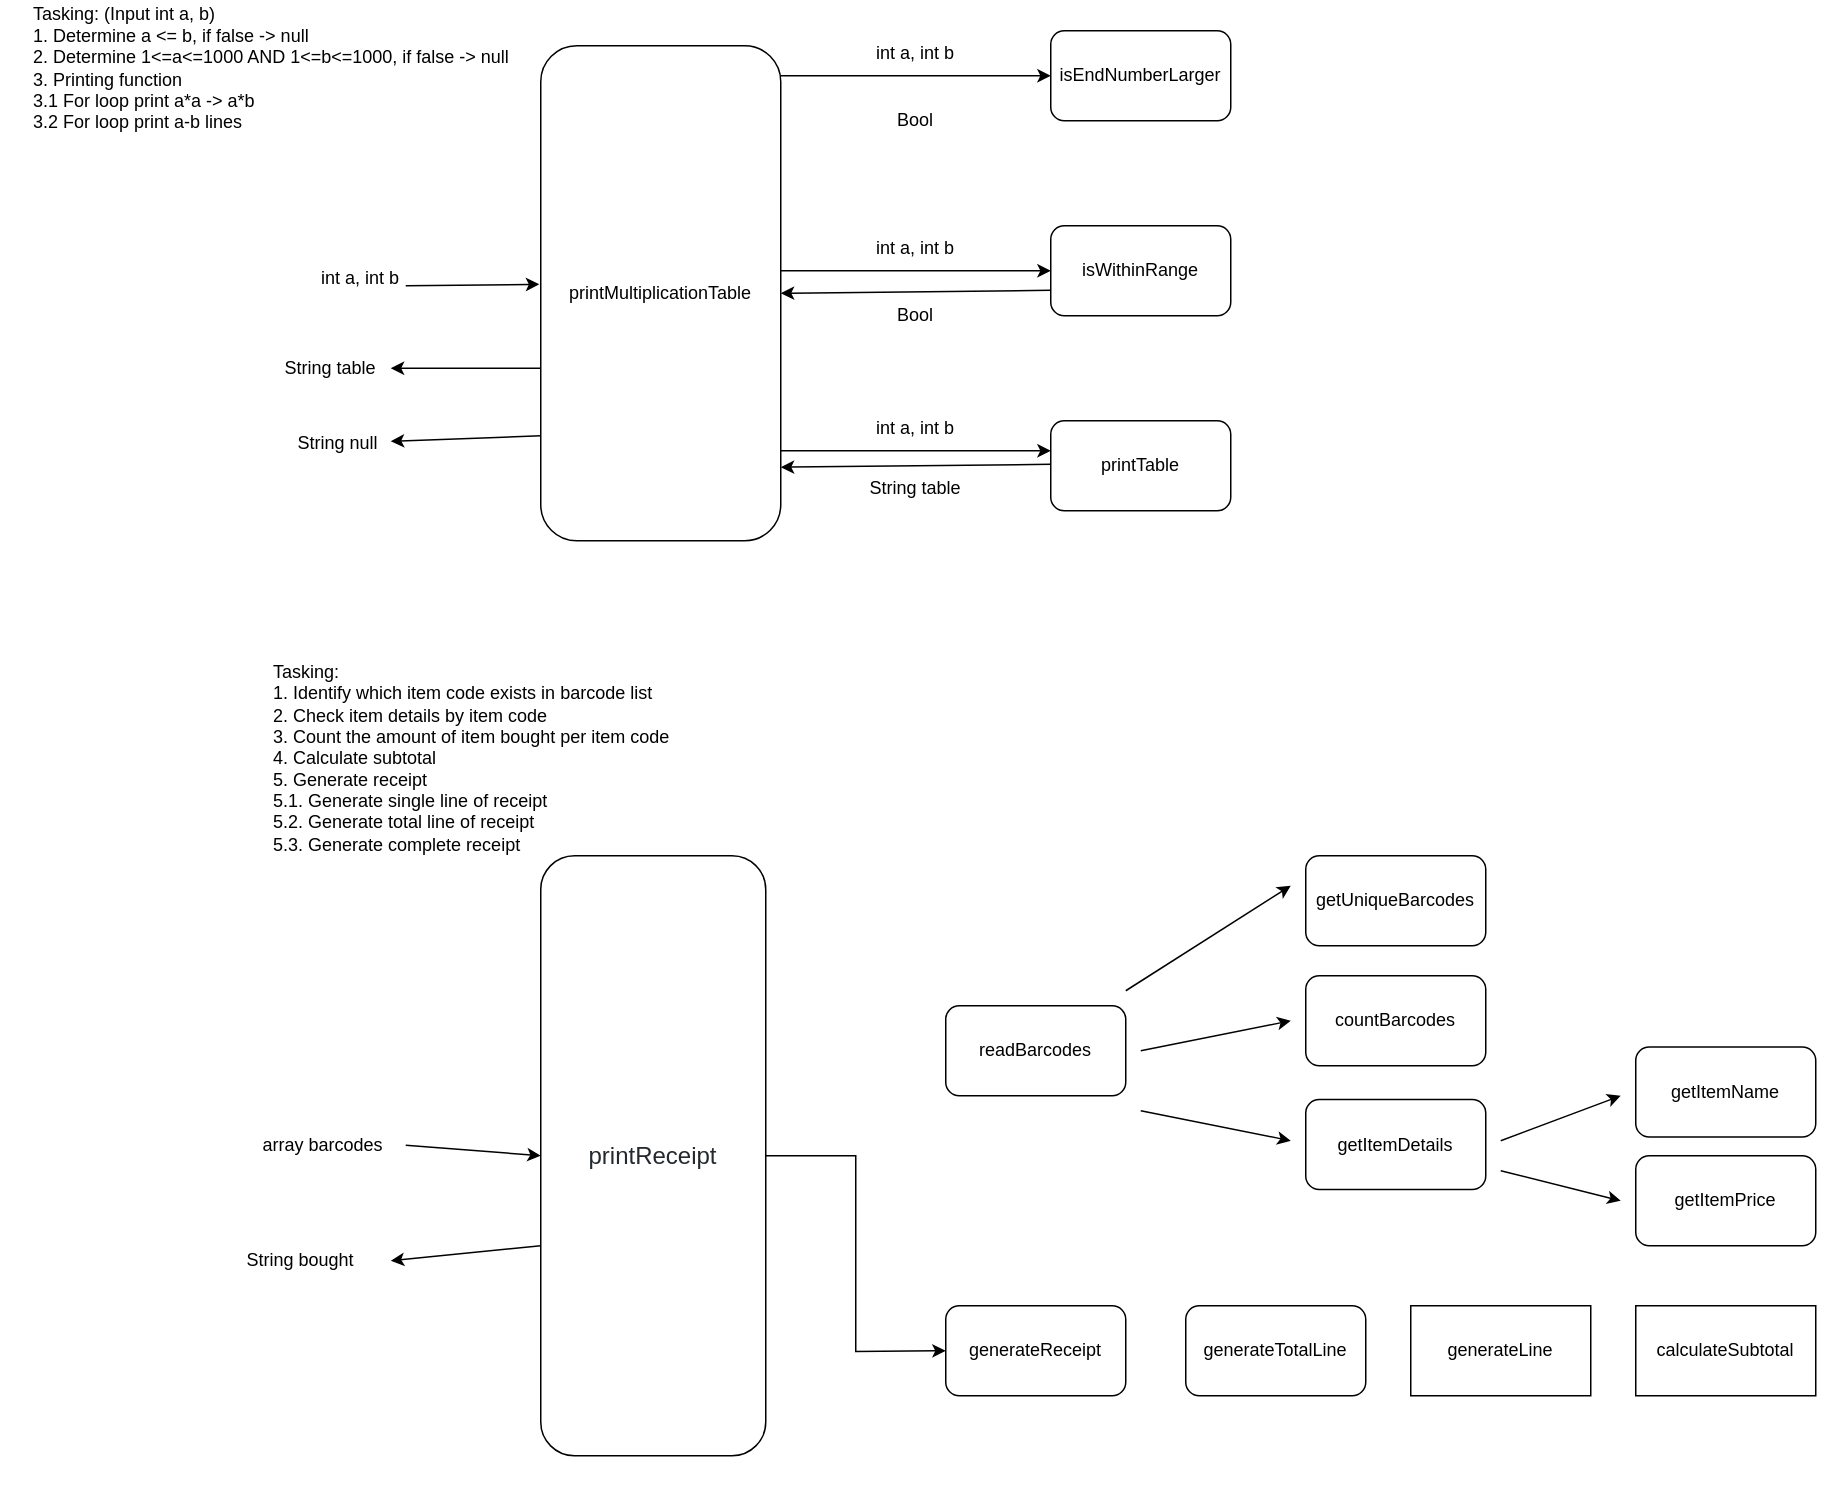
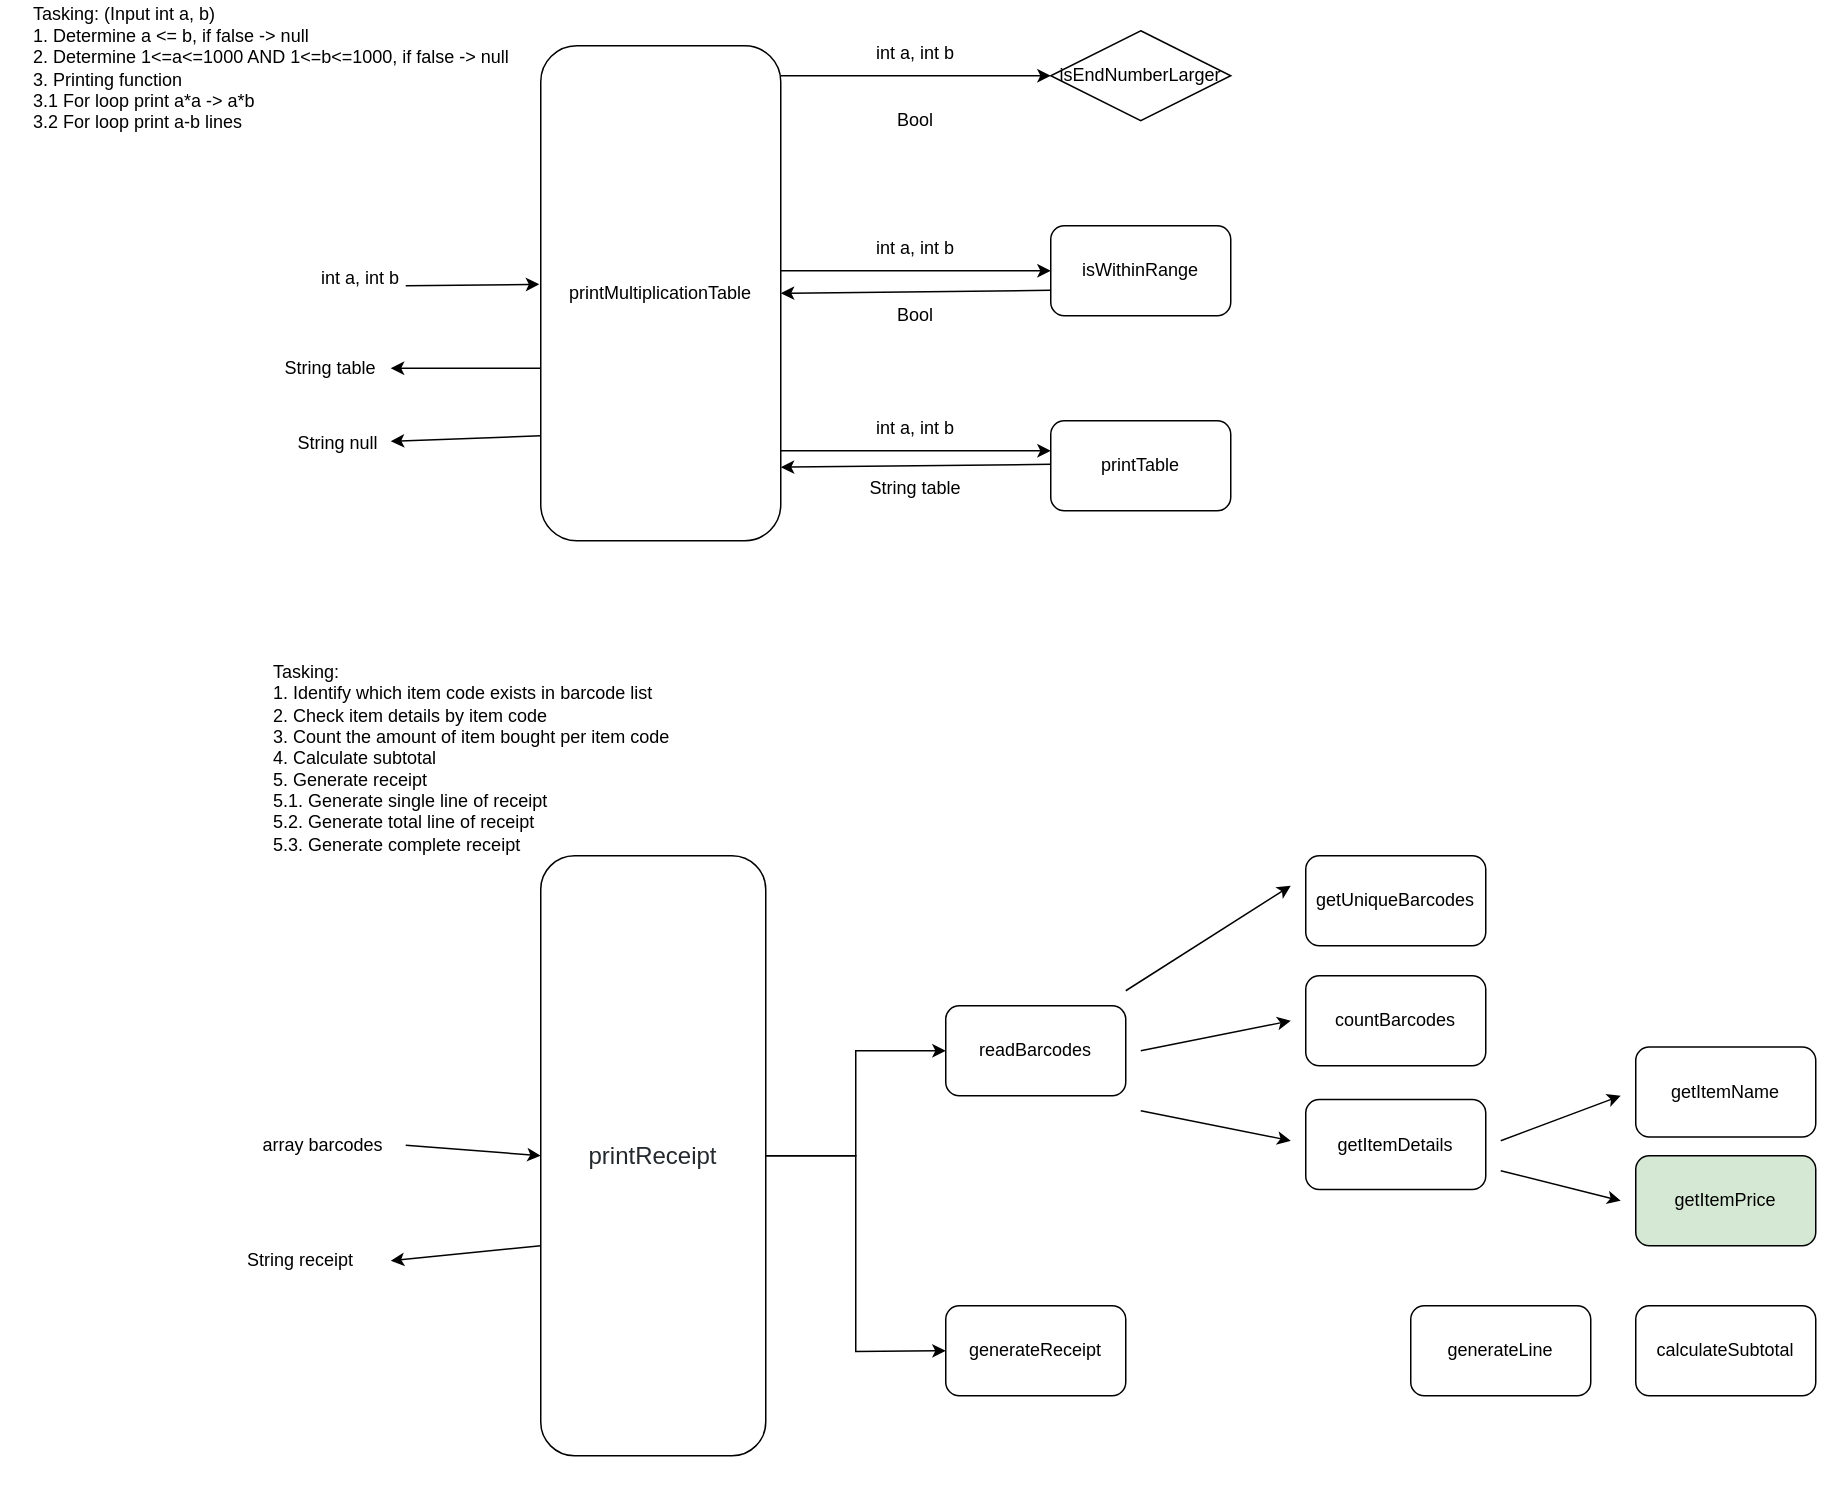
node "isEndNumberLarger": shape rounded rectangle -> diamond
edge "printReceipt" -> "readBarcodes": added
node "getItemPrice": fillcolor #ffffff -> #d5e8d4
node "String bought": label "String bought" -> "String receipt"
node "generateTotalLine": removed
node "generateLine": shape rectangle -> rounded rectangle
node "calculateSubtotal": shape rectangle -> rounded rectangle
